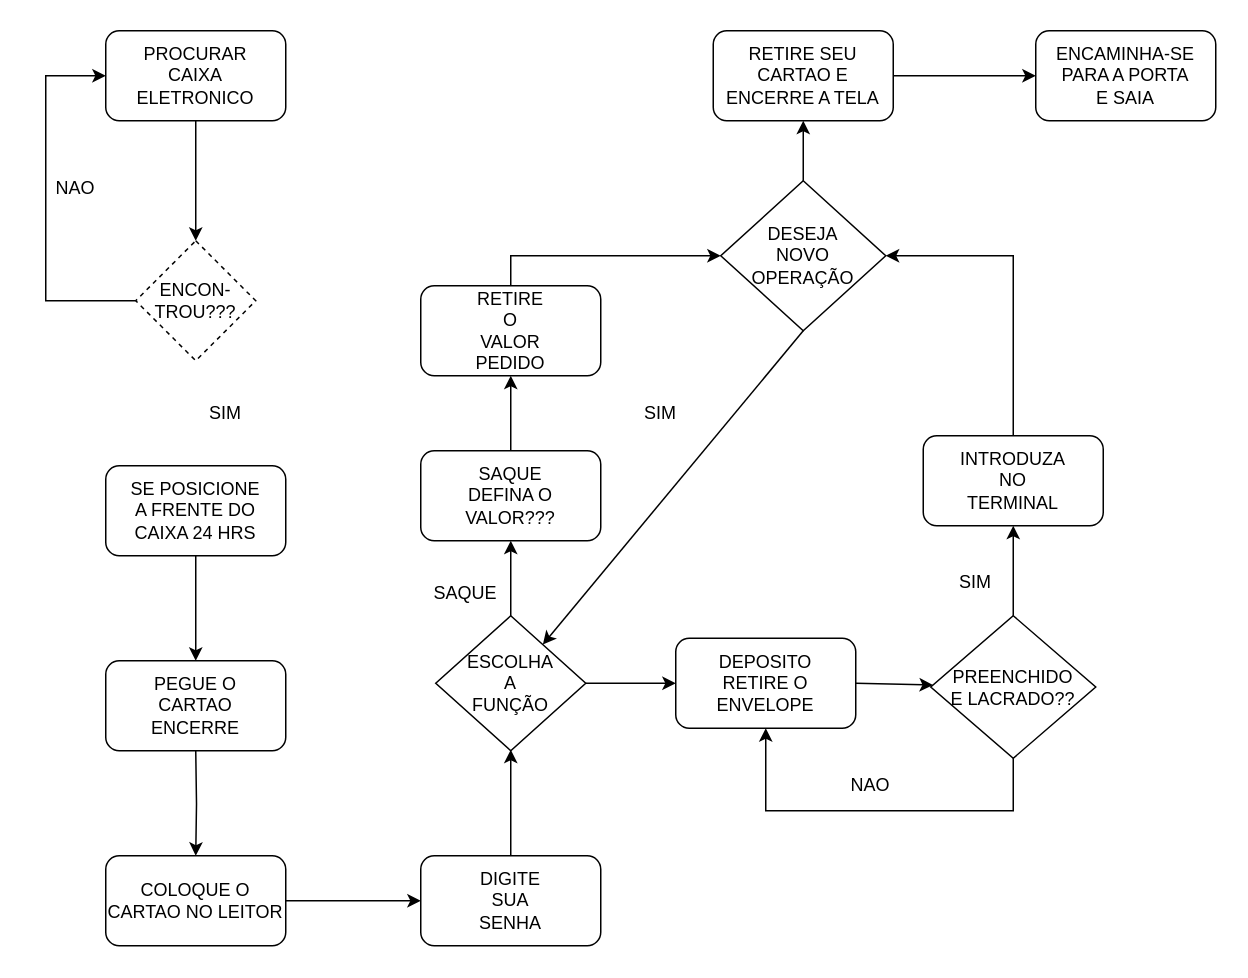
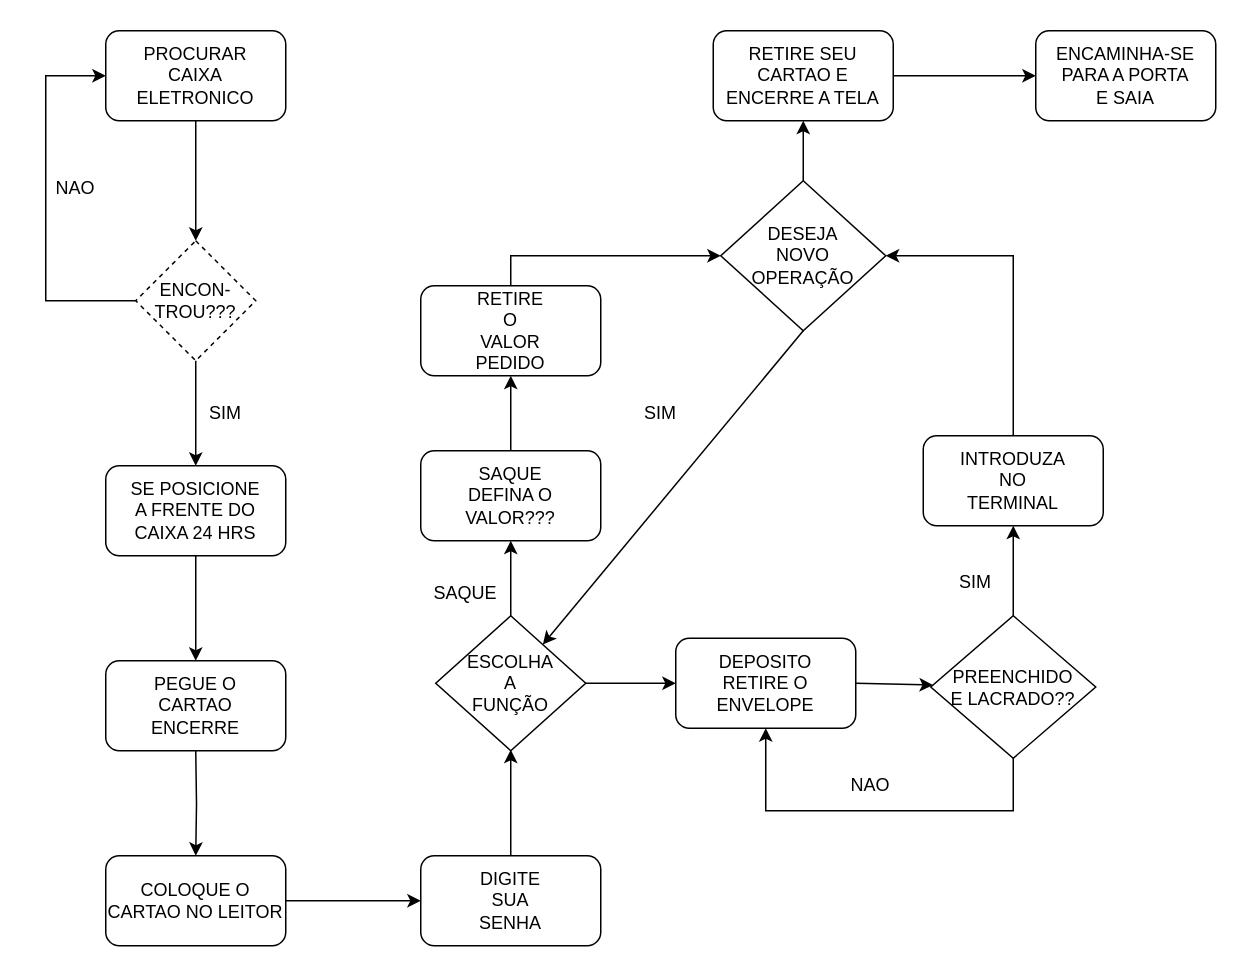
edge "ENCON- TROU???" -> "SE POSICIONE A FRENTE DO CAIXA 24 HRS": added
